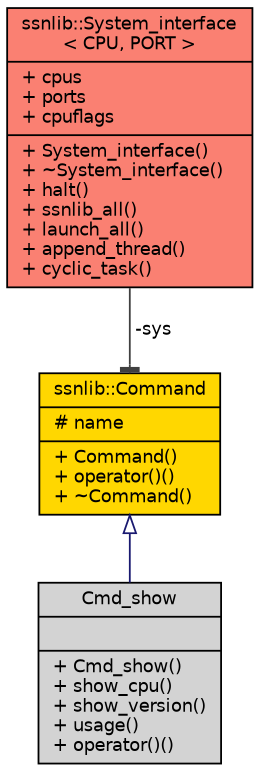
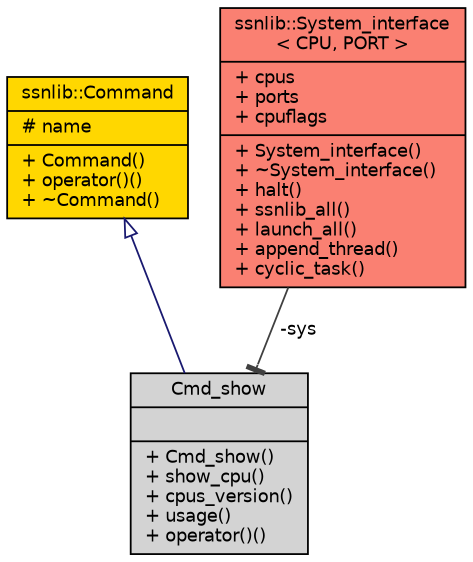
edge "ssnlib::System_interface" -> "ssnlib::Command": now "ssnlib::System_interface" -> "Cmd_show"
node "Cmd_show": text "+ show_version()" -> "+ cpus_version()"
